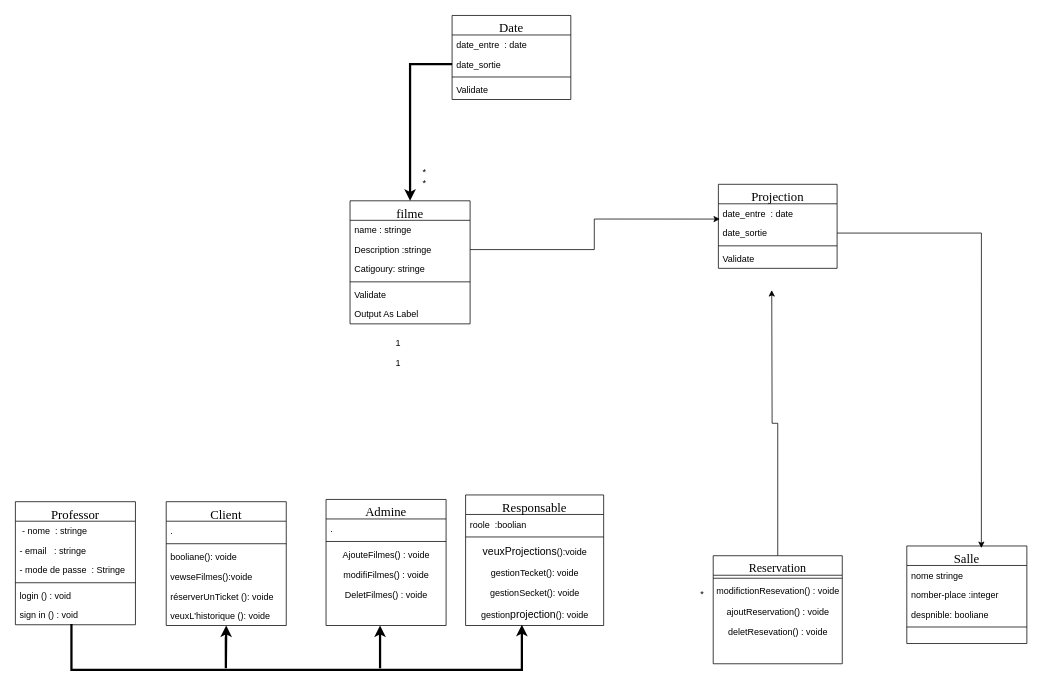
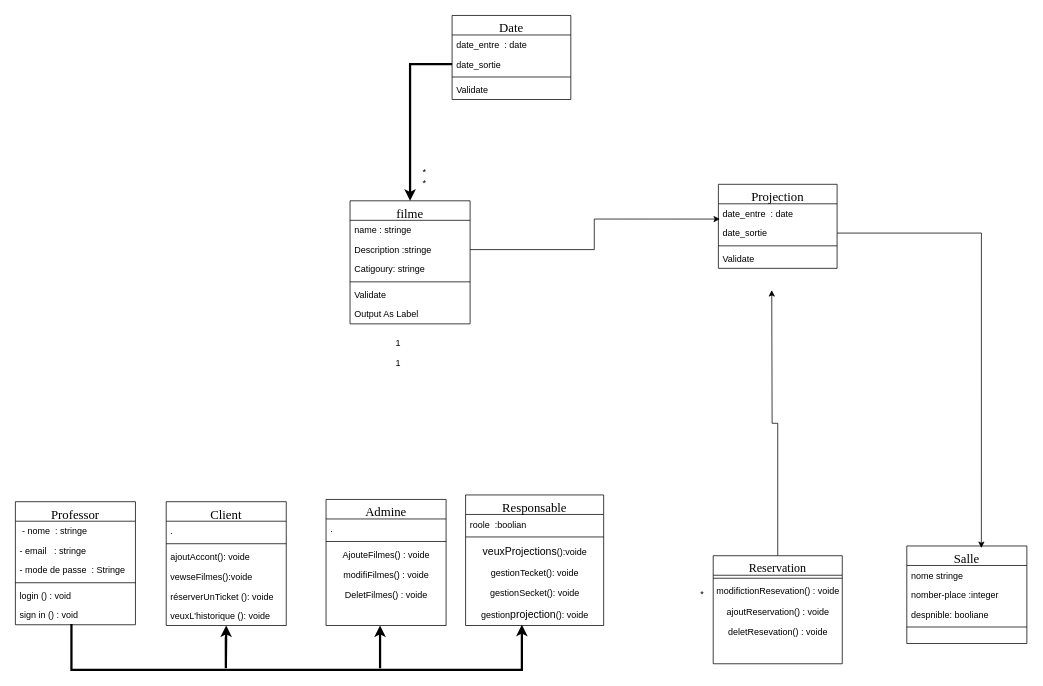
node "booliane(): voide": label "booliane(): voide" -> "ajoutAccont(): voide"
